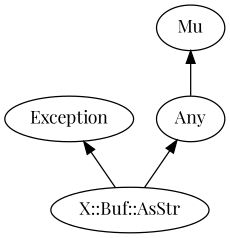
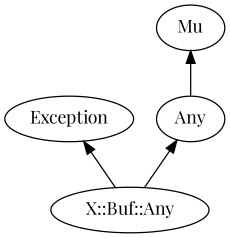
node "X::Buf::AsStr": label "X::Buf::AsStr" -> "X::Buf::Any"
